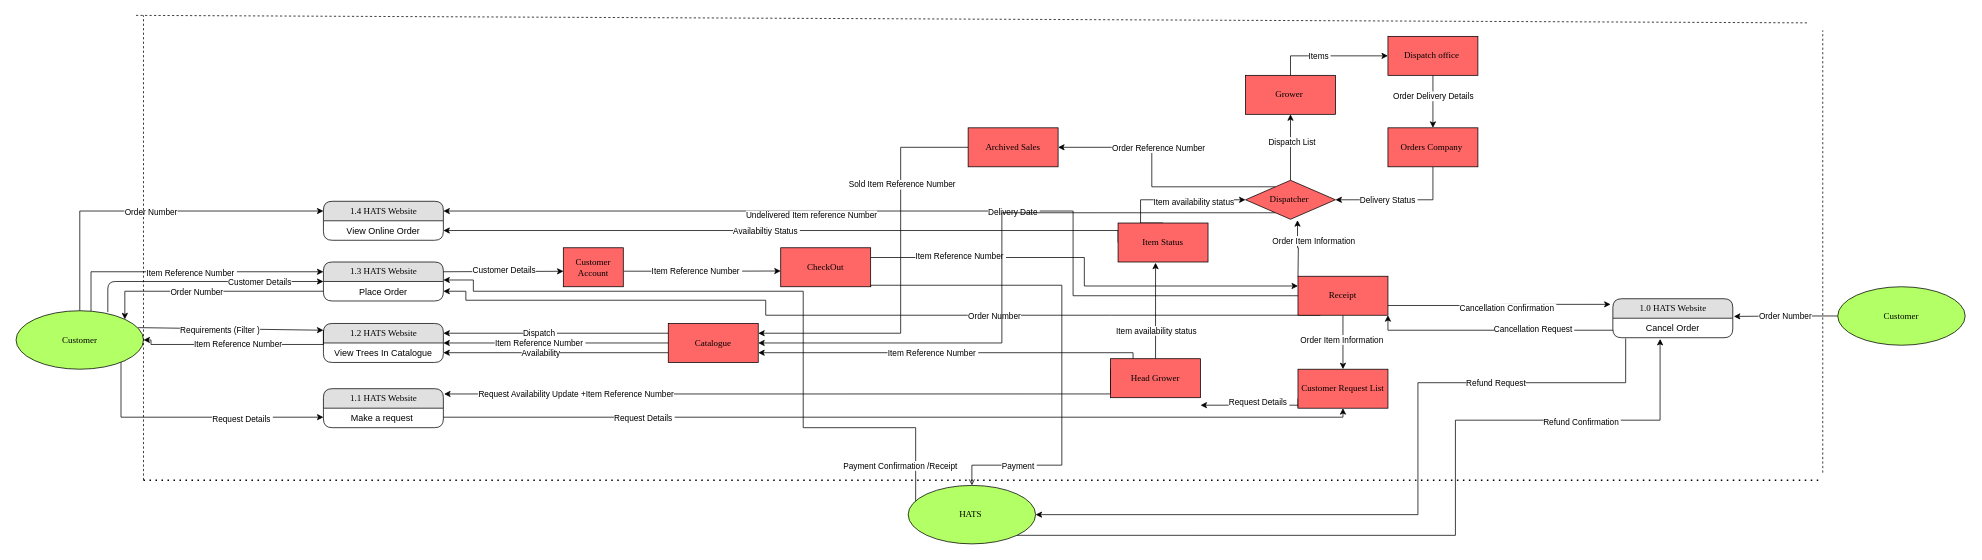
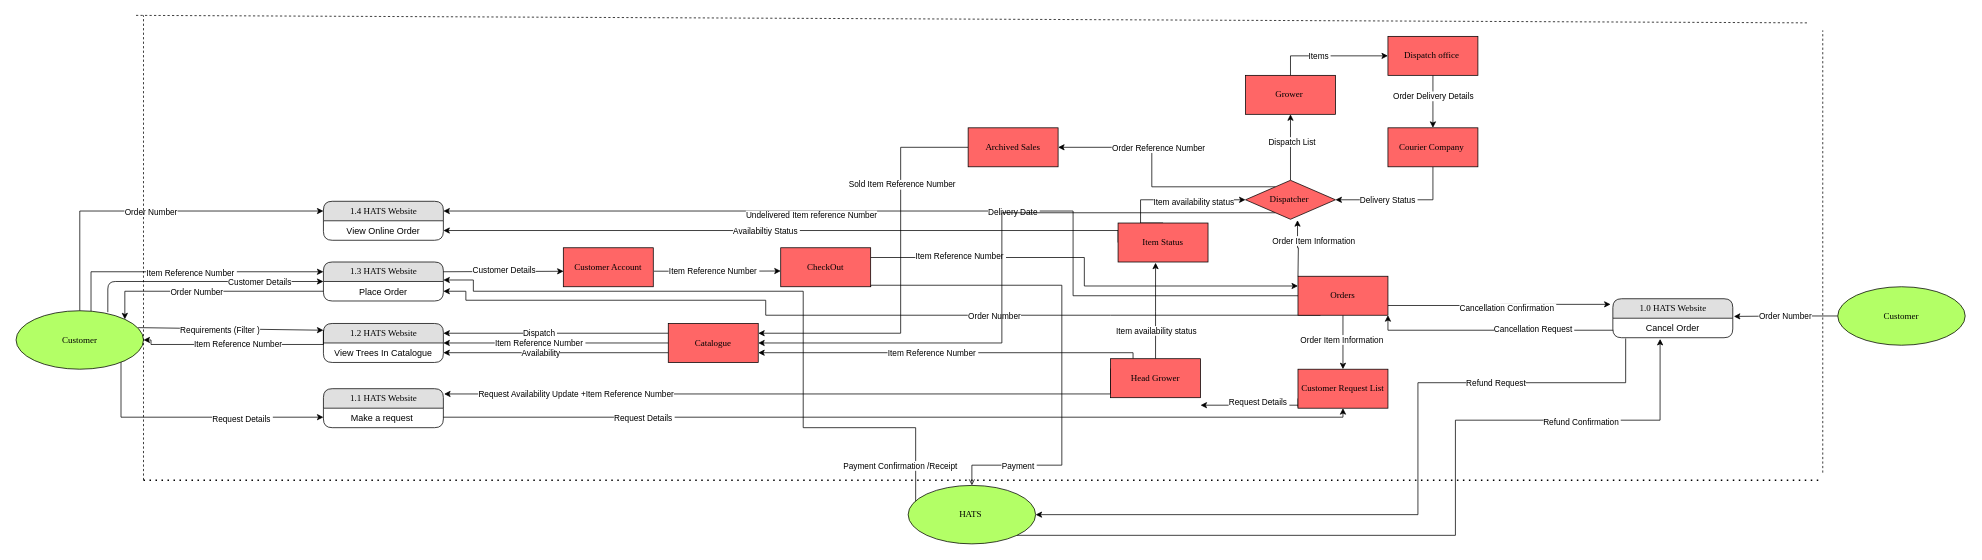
node "Orders Company": label "Orders Company" -> "Courier Company"
node "Customer Account": size 60x39 -> 90x39
node "Receipt": label "Receipt" -> "Orders"
